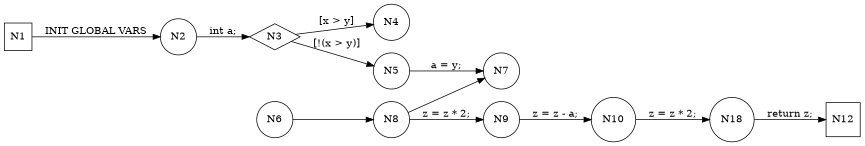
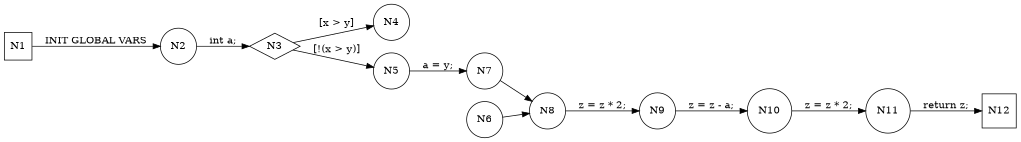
edge "N8" -> "N7": reversed
node "N18": label "N18" -> "N11"
